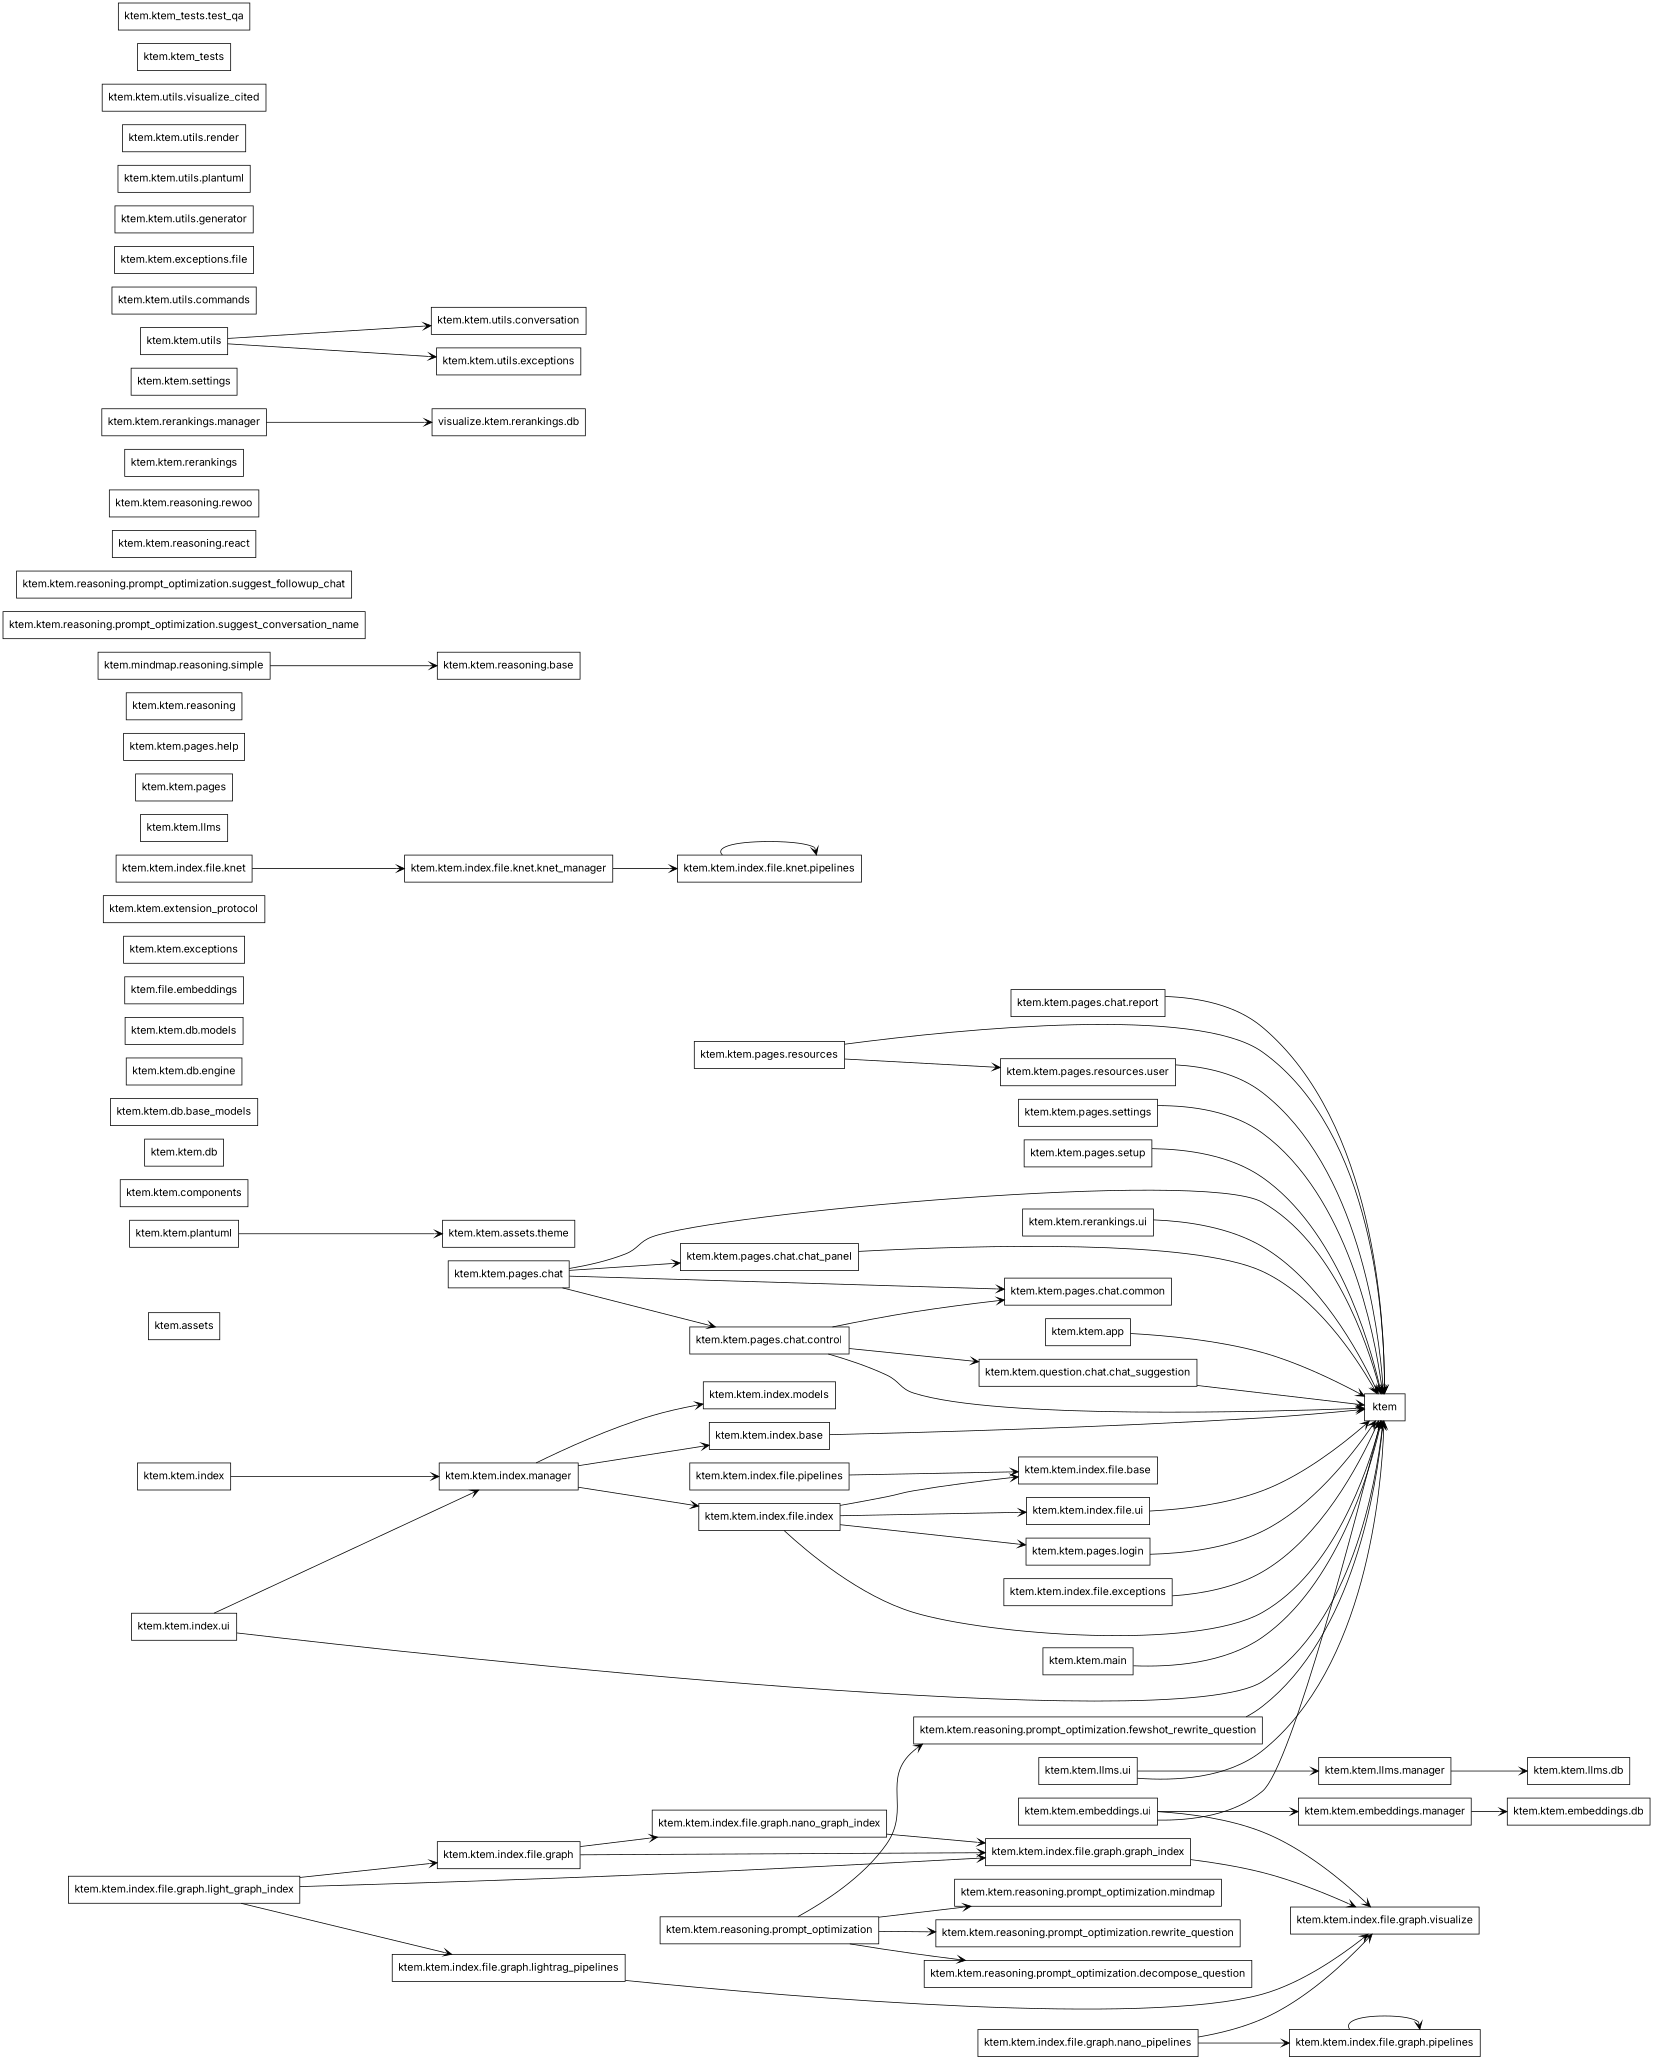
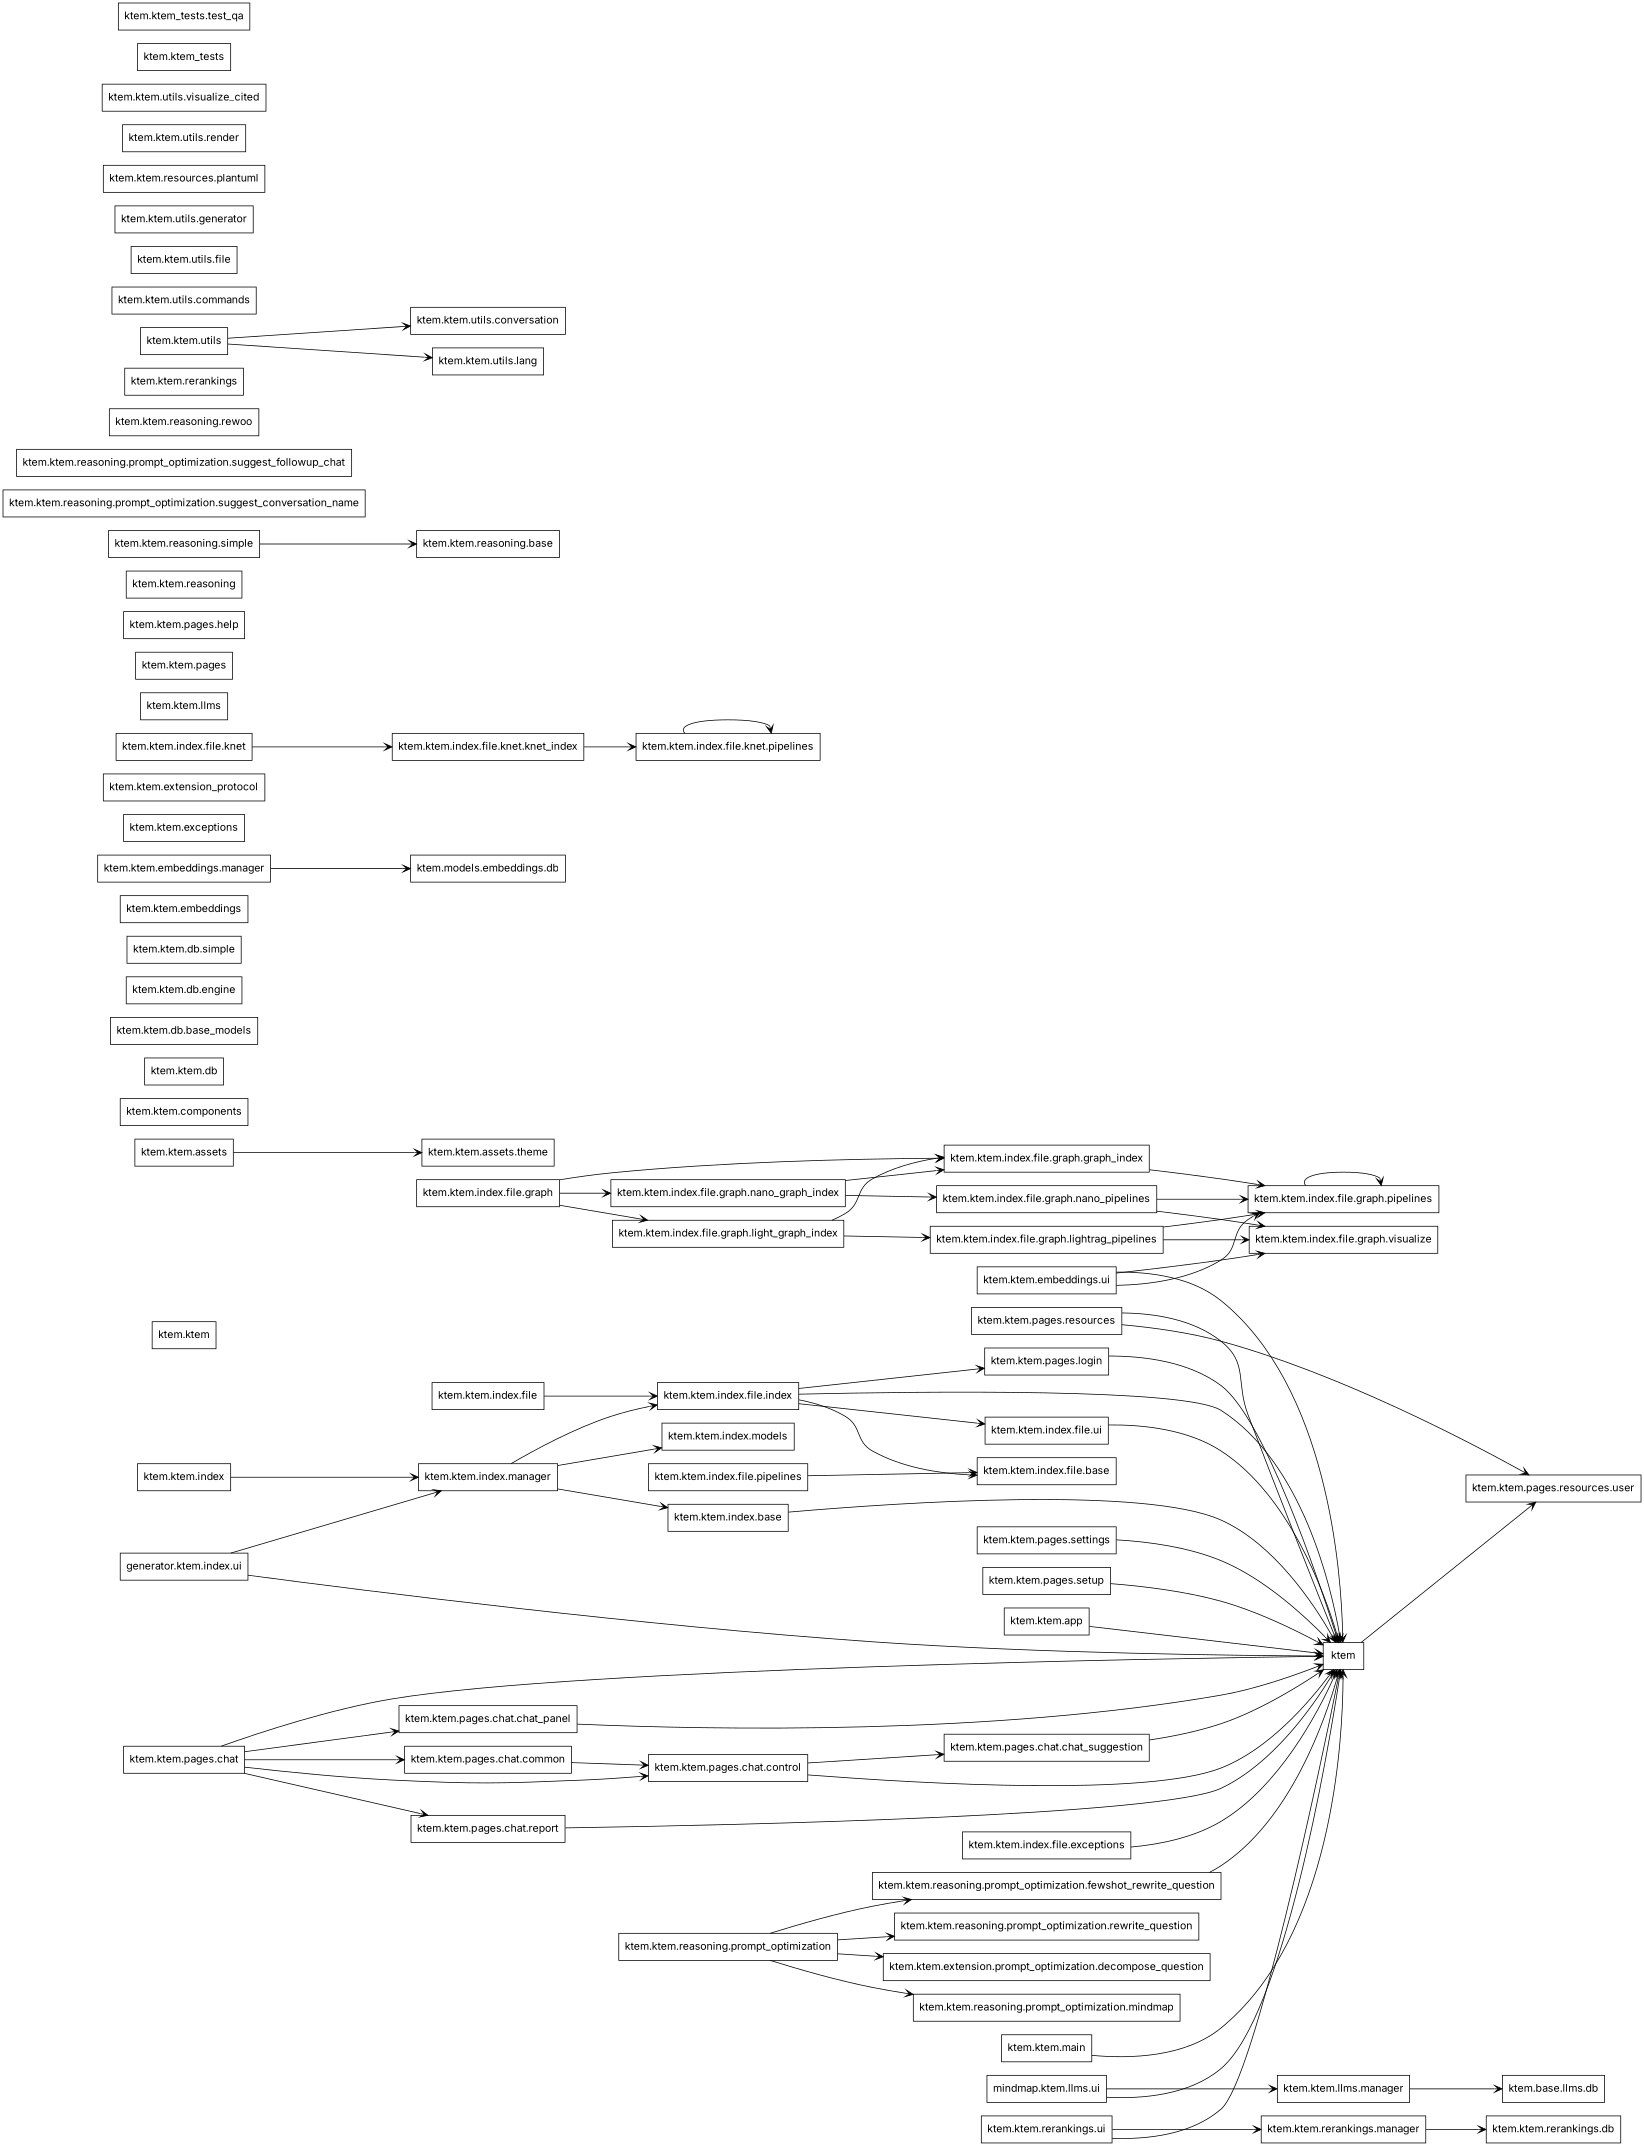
node "ktem.ktem.utils.plantuml": label "ktem.ktem.utils.plantuml" -> "ktem.ktem.resources.plantuml"
node "ktem.ktem.exceptions.file": label "ktem.ktem.exceptions.file" -> "ktem.ktem.utils.file"
node "ktem.ktem.utils.exceptions": label "ktem.ktem.utils.exceptions" -> "ktem.ktem.utils.lang"
node "ktem.ktem.settings": removed
node "visualize.ktem.rerankings.db": label "visualize.ktem.rerankings.db" -> "ktem.ktem.rerankings.db"
node "ktem.ktem.reasoning.react": removed
node "ktem.mindmap.reasoning.simple": label "ktem.mindmap.reasoning.simple" -> "ktem.ktem.reasoning.simple"
node "ktem.ktem.index.file.knet.knet_manager": label "ktem.ktem.index.file.knet.knet_manager" -> "ktem.ktem.index.file.knet.knet_index"
node "ktem.file.embeddings": label "ktem.file.embeddings" -> "ktem.ktem.embeddings"
node "ktem.ktem.db.models": label "ktem.ktem.db.models" -> "ktem.ktem.db.simple"
edge "ktem.ktem.pages.resources.user" -> "ktem": reversed
edge "ktem.ktem.index.file.graph.nano_graph_index" -> "ktem.ktem.index.file.graph.nano_pipelines": added
edge "ktem.ktem.index.file.graph.lightrag_pipelines" -> "ktem.ktem.index.file.graph.pipelines": added
node "ktem.ktem.plantuml": label "ktem.ktem.plantuml" -> "ktem.ktem.assets"
edge "ktem.ktem.pages.chat.control" -> "ktem.ktem.pages.chat.common": reversed
node "ktem.assets": label "ktem.assets" -> "ktem.ktem"
node "ktem.ktem.question.chat.chat_suggestion": label "ktem.ktem.question.chat.chat_suggestion" -> "ktem.ktem.pages.chat.chat_suggestion"
node "ktem.ktem.index.file": added
node "ktem.ktem.index.ui": label "ktem.ktem.index.ui" -> "generator.ktem.index.ui"
node "ktem.ktem.llms.ui": label "ktem.ktem.llms.ui" -> "mindmap.ktem.llms.ui"
node "ktem.ktem.llms.db": label "ktem.ktem.llms.db" -> "ktem.base.llms.db"
edge "ktem.ktem.pages.chat" -> "ktem.ktem.pages.chat.report": added
edge "ktem.ktem.embeddings.ui" -> "ktem.ktem.embeddings.manager": now "ktem.ktem.embeddings.ui" -> "ktem.ktem.index.file.graph.pipelines"
node "ktem.ktem.embeddings.db": label "ktem.ktem.embeddings.db" -> "ktem.models.embeddings.db"
edge "ktem.ktem.index.file.graph.light_graph_index" -> "ktem.ktem.index.file.graph": reversed
edge "ktem.ktem.index.file.graph.graph_index" -> "ktem.ktem.index.file.graph.visualize": now "ktem.ktem.index.file.graph.graph_index" -> "ktem.ktem.index.file.graph.pipelines"
node "ktem.ktem.reasoning.prompt_optimization.decompose_question": label "ktem.ktem.reasoning.prompt_optimization.decompose_question" -> "ktem.ktem.extension.prompt_optimization.decompose_question"
edge "ktem.ktem.rerankings.ui" -> "ktem.ktem.rerankings.manager": added
